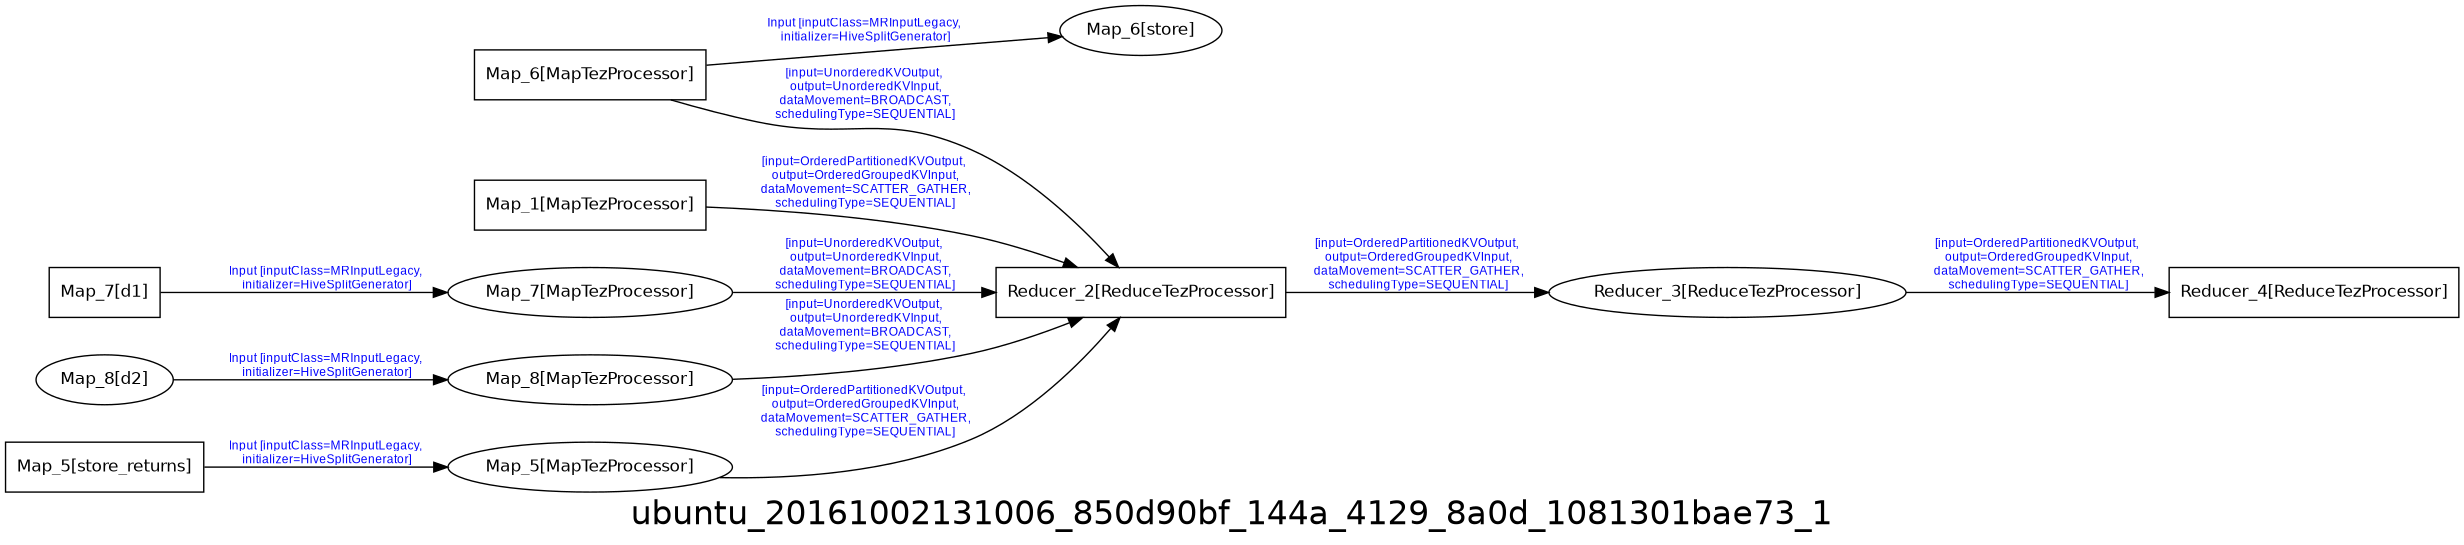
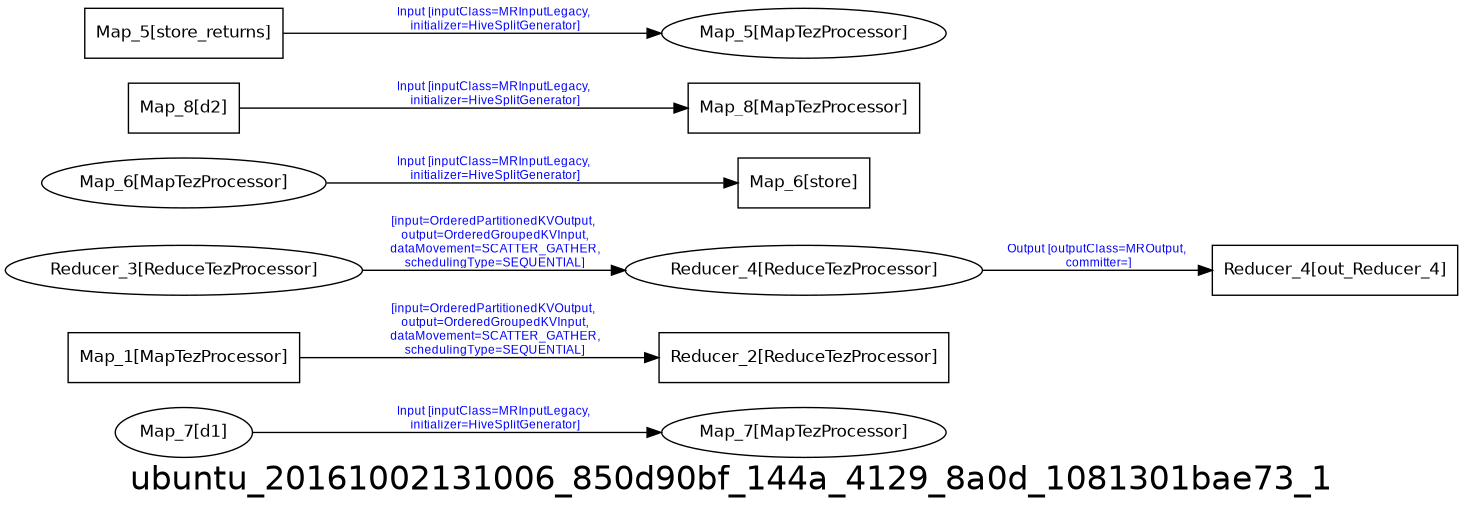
node "Map_6[store]": shape ellipse -> box
node "Map_6[MapTezProcessor]": shape box -> ellipse
edge "Map_6[MapTezProcessor]" -> "Reducer_2[ReduceTezProcessor]": removed, label "[input=UnorderedKVOutput, output=UnorderedKVInput, dataMovement=BROADCAST, schedulingType=SEQUENTIAL]"
node "Reducer_4[out_Reducer_4]": added
node "Map_7[d1]": shape box -> ellipse
edge "Map_7[MapTezProcessor]" -> "Reducer_2[ReduceTezProcessor]": removed, label "[input=UnorderedKVOutput, output=UnorderedKVInput, dataMovement=BROADCAST, schedulingType=SEQUENTIAL]"
edge "Reducer_2[ReduceTezProcessor]" -> "Reducer_3[ReduceTezProcessor]": removed, label "[input=OrderedPartitionedKVOutput, output=OrderedGroupedKVInput, dataMovement=SCATTER_GATHER, schedulingType=SEQUENTIAL]"
node "Reducer_4[ReduceTezProcessor]": shape box -> ellipse
edge "Map_8[MapTezProcessor]" -> "Reducer_2[ReduceTezProcessor]": removed, label "[input=UnorderedKVOutput, output=UnorderedKVInput, dataMovement=BROADCAST, schedulingType=SEQUENTIAL]"
node "Map_8[d2]": shape ellipse -> box
node "Map_8[MapTezProcessor]": shape ellipse -> box
edge "Map_5[MapTezProcessor]" -> "Reducer_2[ReduceTezProcessor]": removed, label "[input=OrderedPartitionedKVOutput, output=OrderedGroupedKVInput, dataMovement=SCATTER_GATHER, schedulingType=SEQUENTIAL]"
